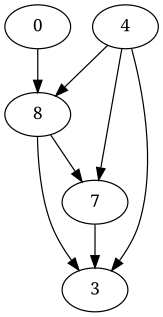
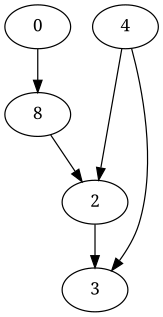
edge "4" -> "8": removed
edge "8" -> "3": removed
node "7": label "7" -> "2"
